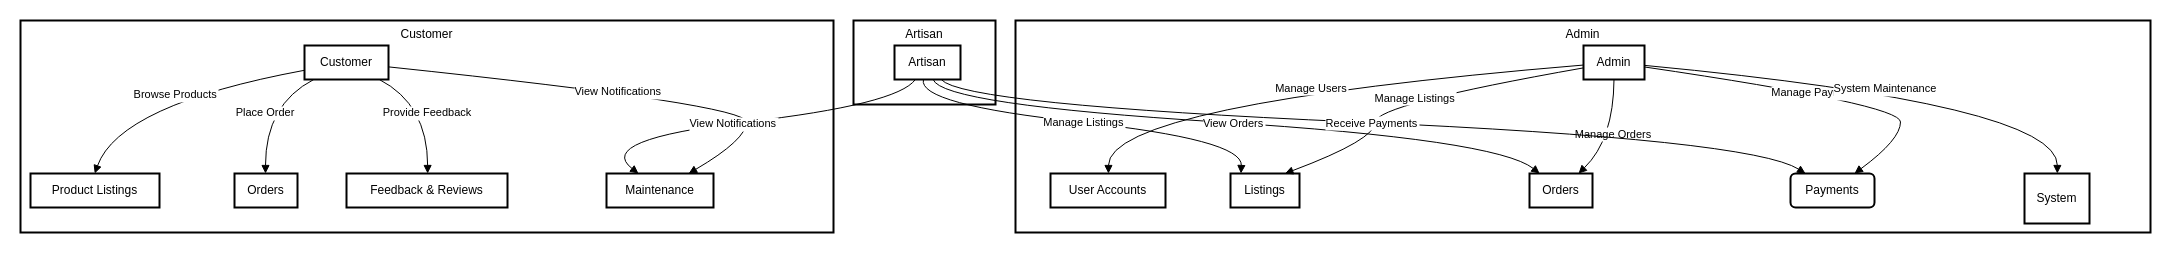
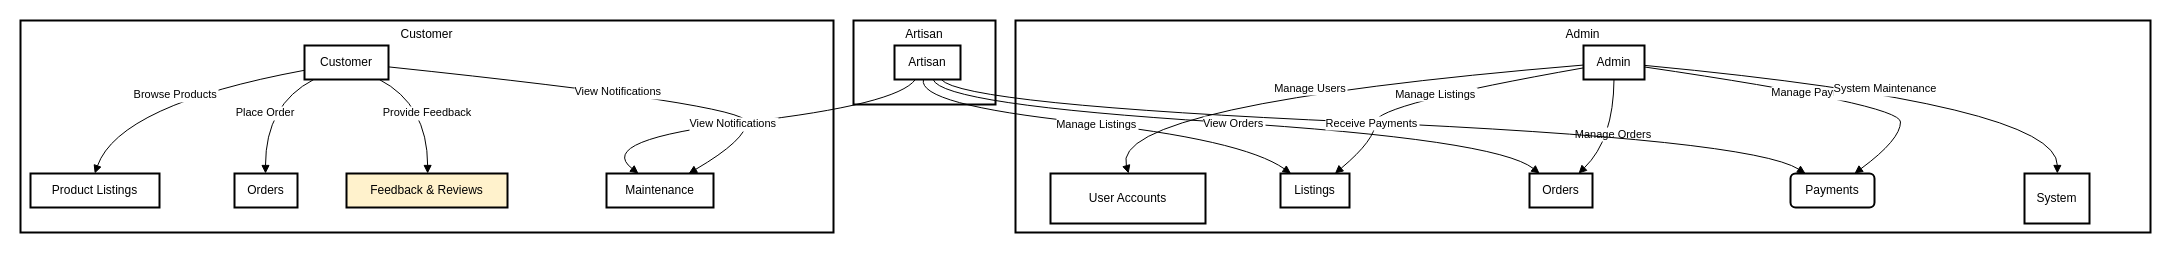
node "Feedback & Reviews": fillcolor #ffffff -> #fff2cc
node "User Accounts": size 115x34 -> 155x50
node "Listings": moved (1265, 191) -> (1315, 191)
